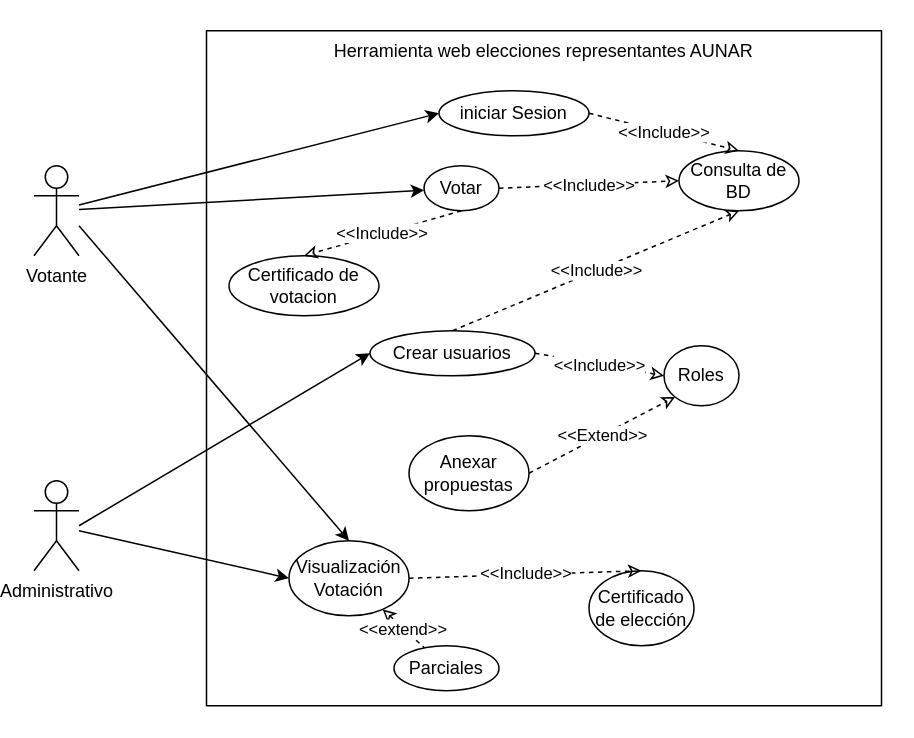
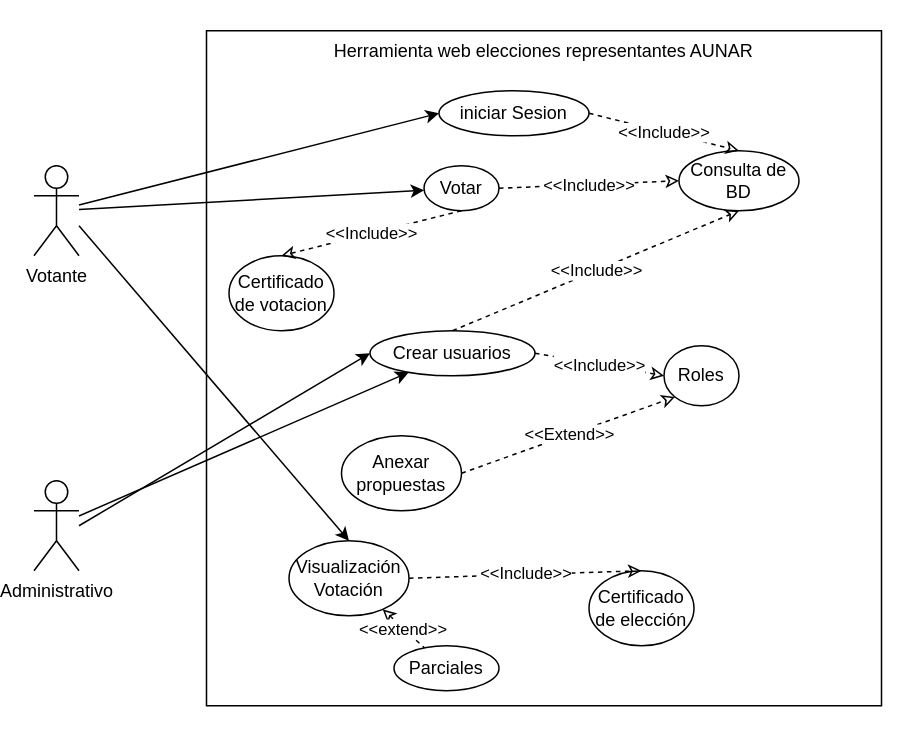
node "Certificado de votacion": size 150x60 -> 105x75
node "Anexar propuestas": moved (469, 473) -> (401, 473)
edge "Administrativo" -> "Visualización Votación": now "Administrativo" -> "Crear usuarios"
